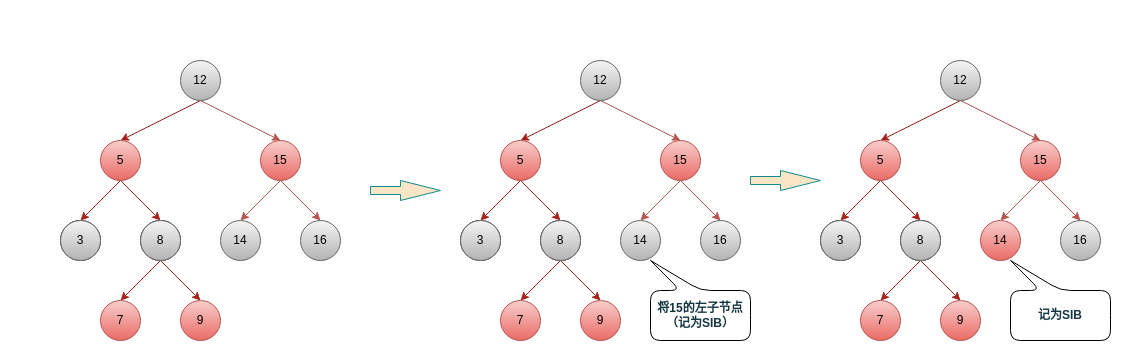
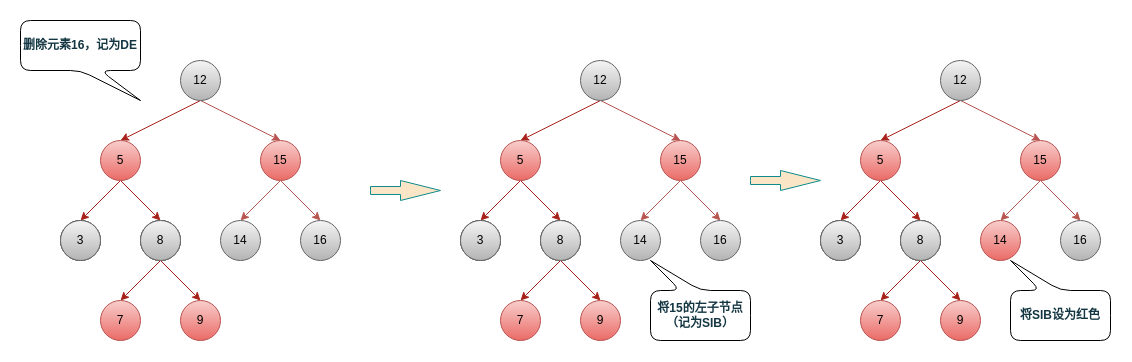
node "删除元素16，记为DE": added
node "记为SIB": label "记为SIB" -> "将SIB设为红色"
